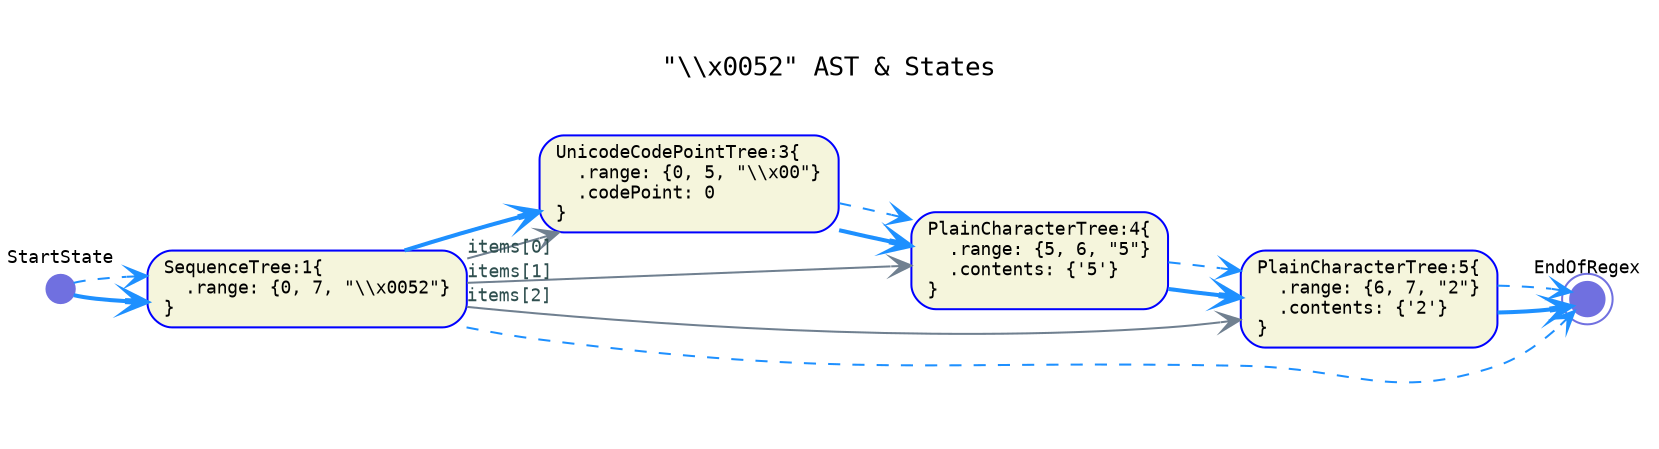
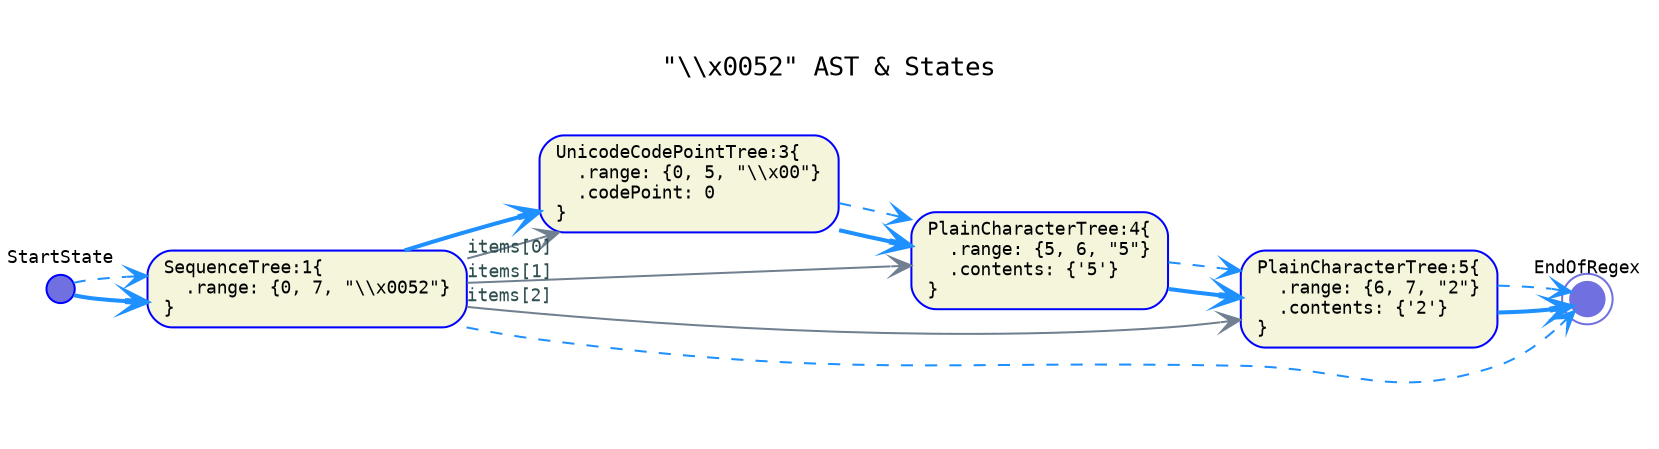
node "StartState": color #7070e0 -> Blue
